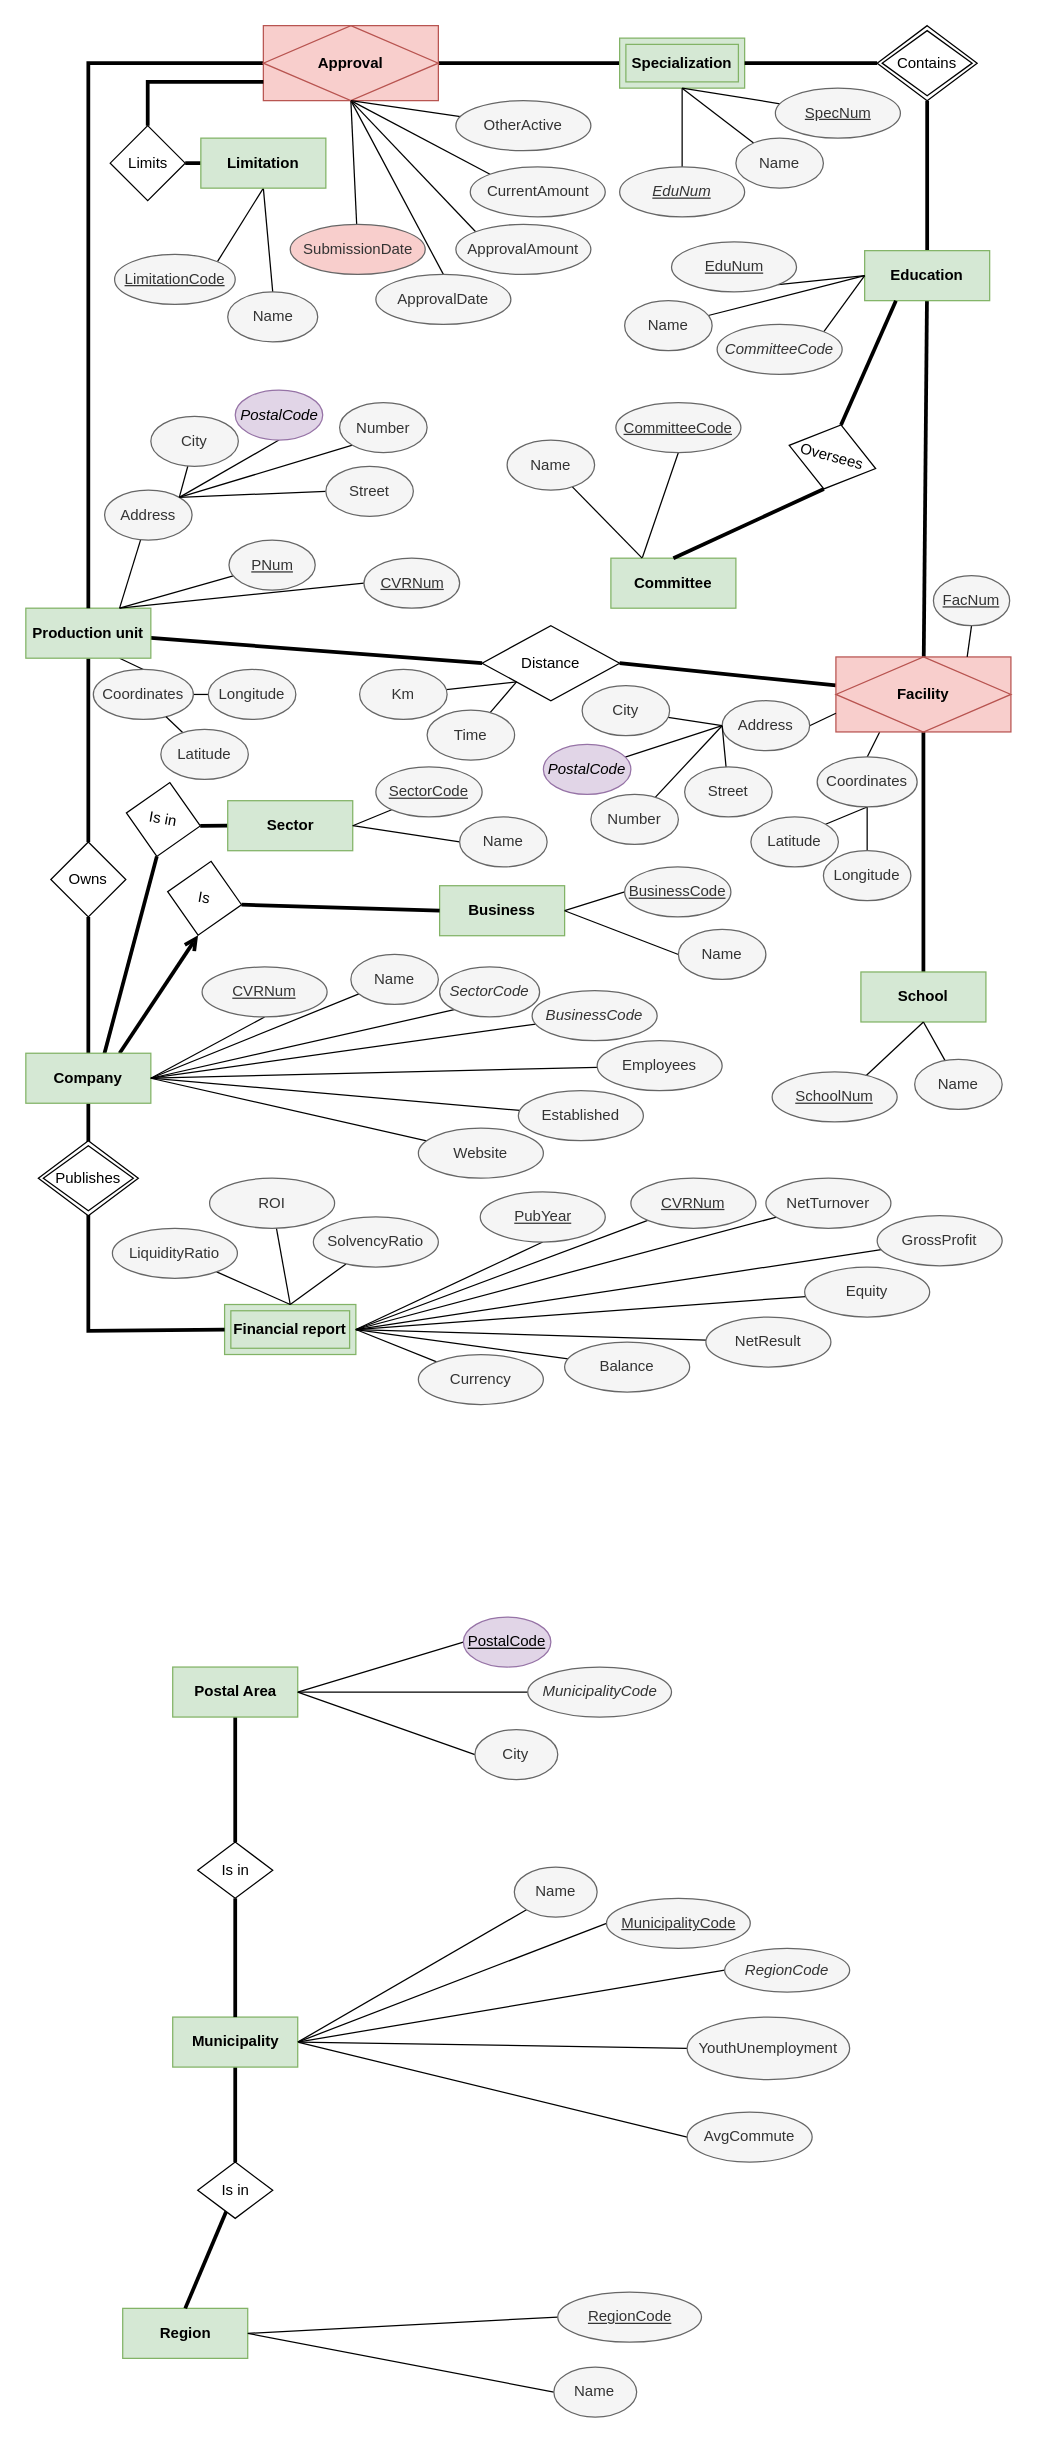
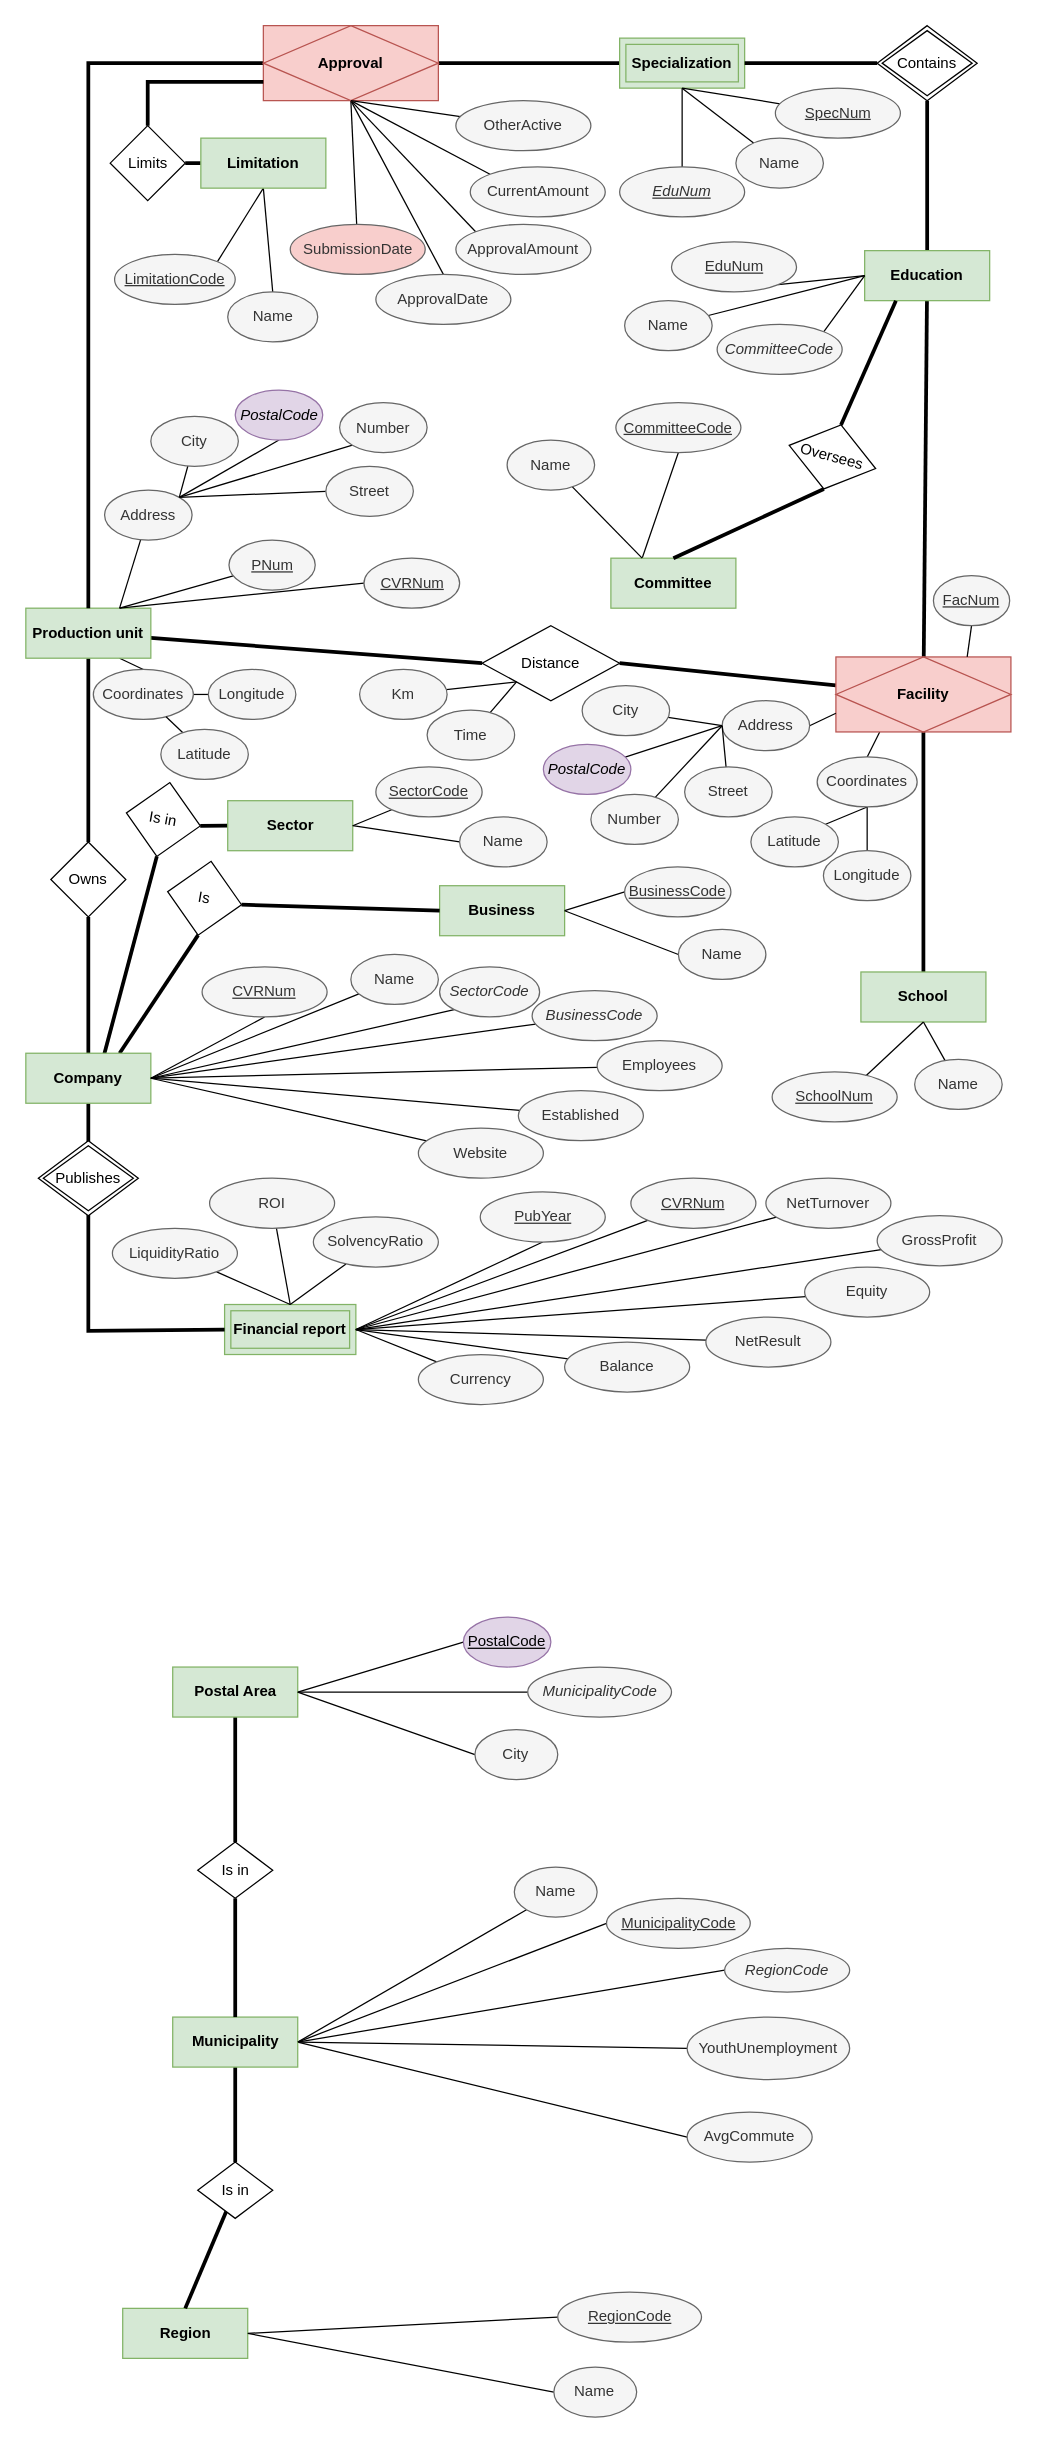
edge "Company" -> "Is": arrowhead open -> none
